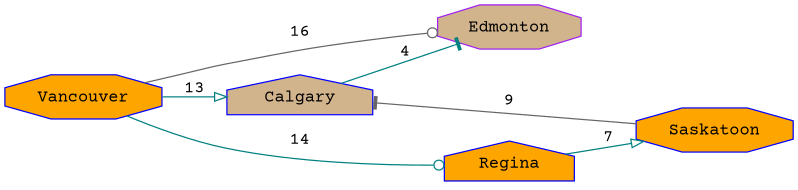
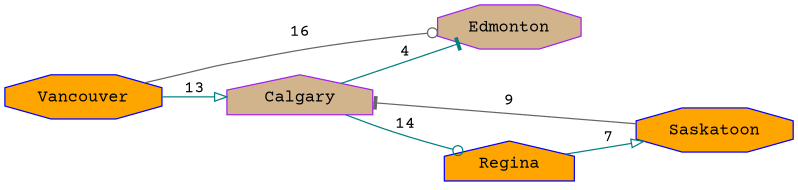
node "Calgary": color blue -> purple
edge "Vancouver" -> "Regina": now "Calgary" -> "Regina"
